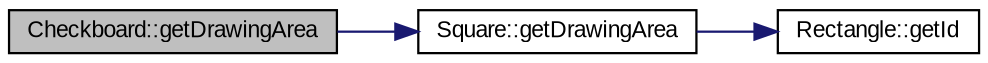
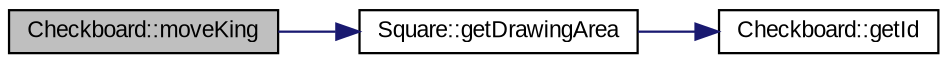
node "Checkboard::getDrawingArea": label "Checkboard::getDrawingArea" -> "Checkboard::moveKing"
node "Rectangle::getId": label "Rectangle::getId" -> "Checkboard::getId"
